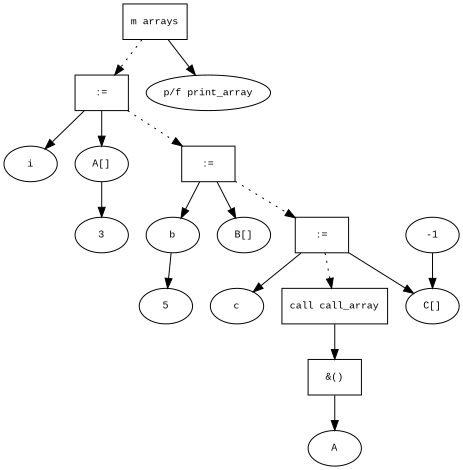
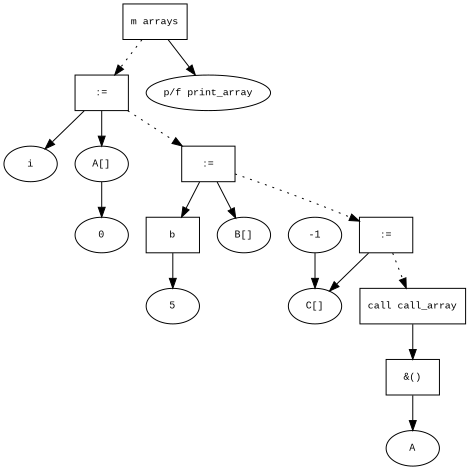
node "3": label "3" -> "0"
node "b": shape ellipse -> box
node "c": removed
